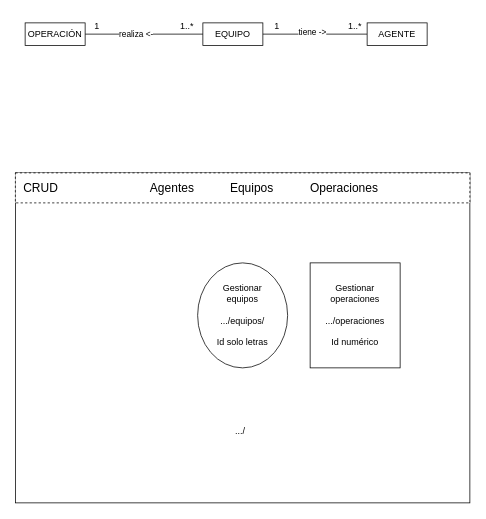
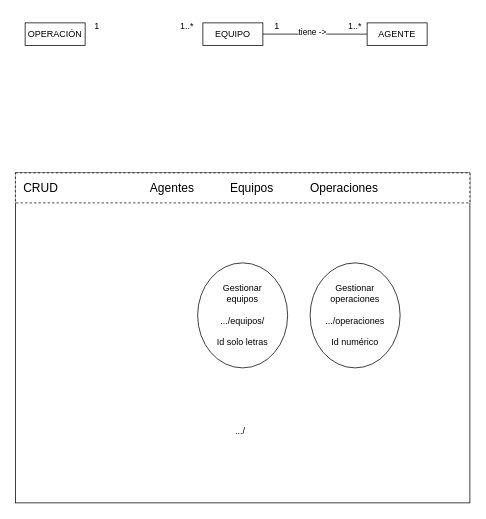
edge "OPERACIÓN" -- "EQUIPO": removed, label "realiza <-"
node "Gestionar operaciones .../operaciones Id numérico": shape rectangle -> ellipse
